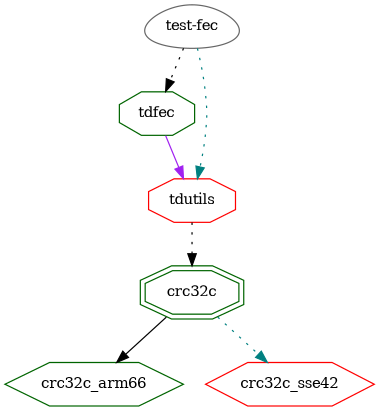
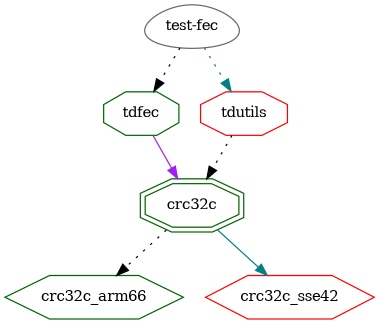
edge "tdfec" -> "tdutils": now "tdfec" -> "crc32c"
edge "crc32c" -> "crc32c_arm66": style solid -> dotted
edge "crc32c" -> "crc32c_sse42": style dotted -> solid
